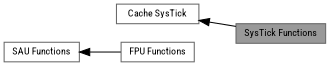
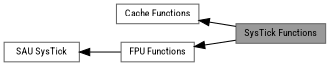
node "Cache SysTick": label "Cache SysTick" -> "Cache Functions"
edge "SysTick Functions" -> "FPU Functions": added
node "SAU Functions": label "SAU Functions" -> "SAU SysTick"
